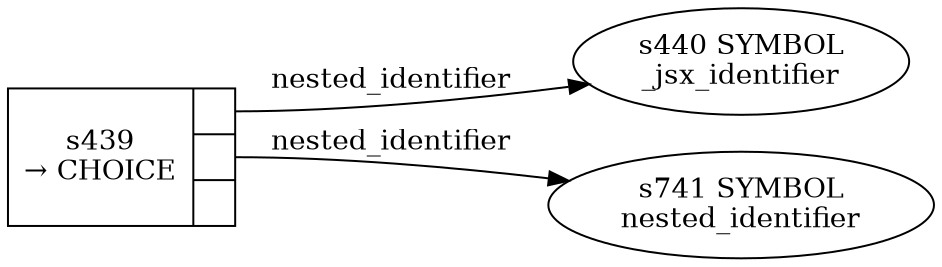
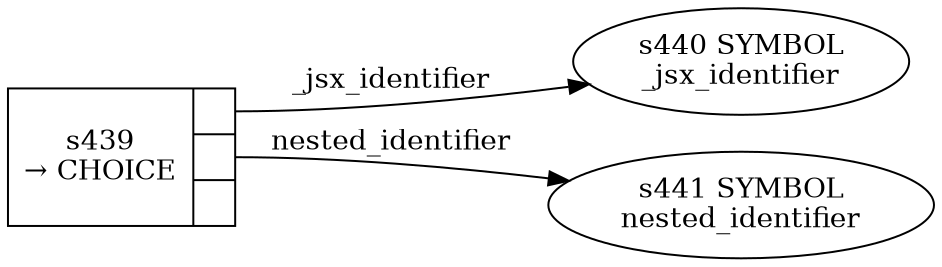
edge "s439" -> "s440 SYMBOL _jsx_identifier": label "nested_identifier" -> "_jsx_identifier"
node "s741 SYMBOL nested_identifier": label "s741 SYMBOL nested_identifier" -> "s441 SYMBOL nested_identifier"
